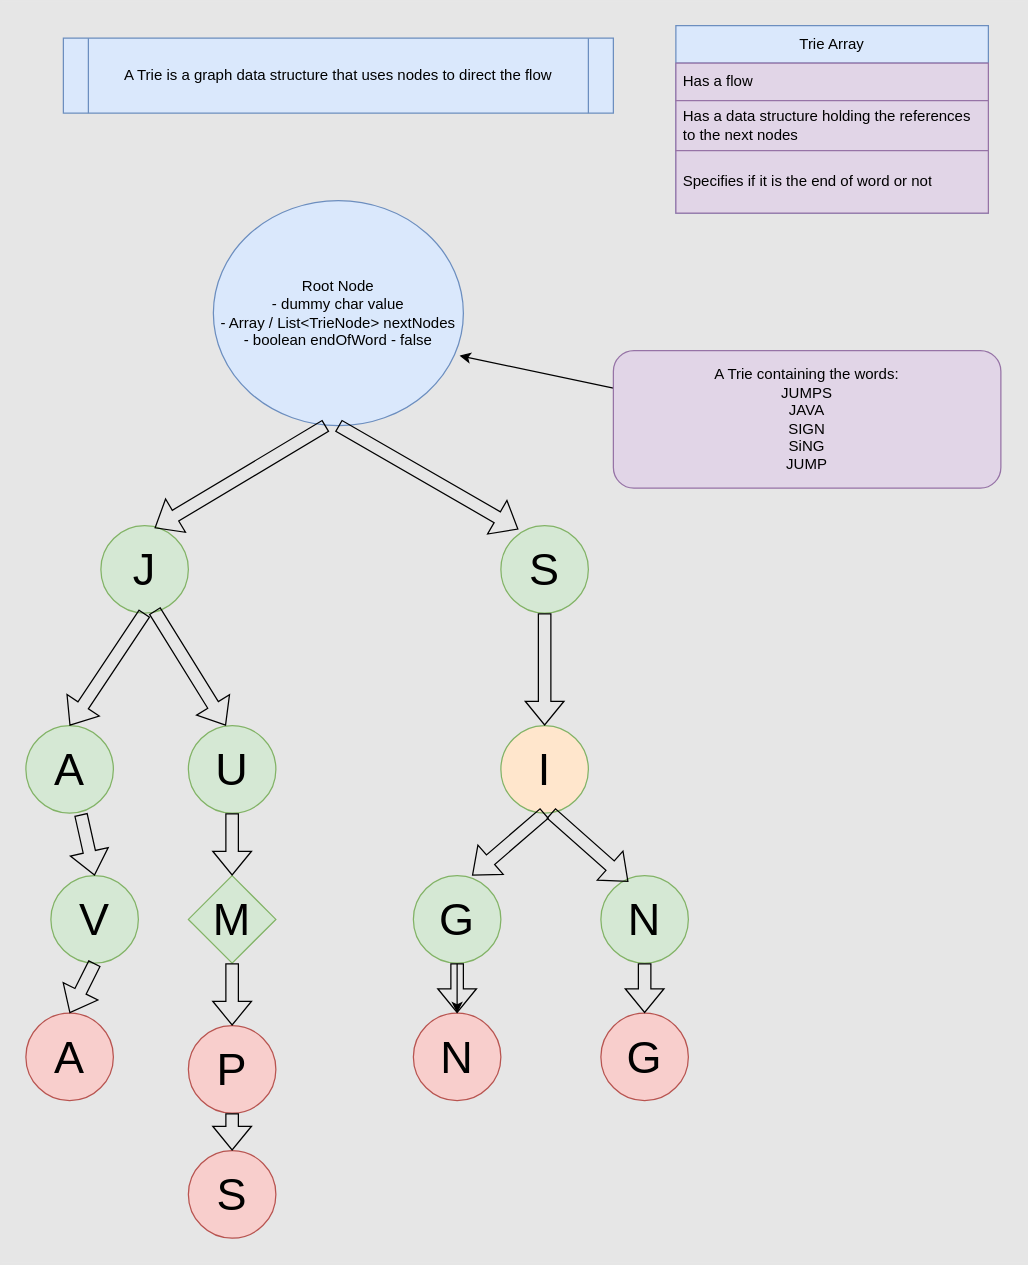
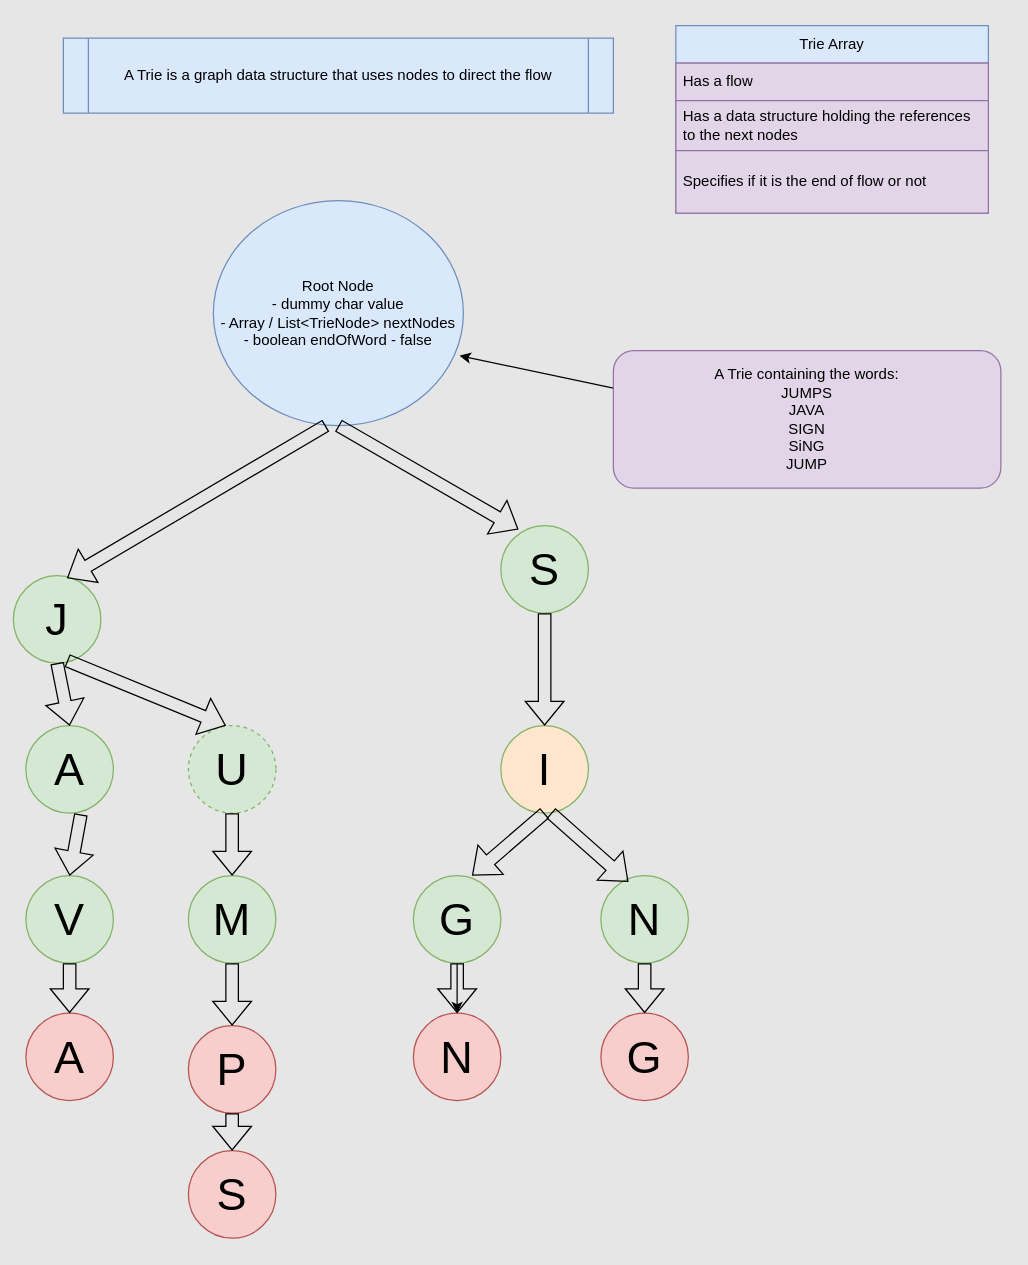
node "Specifies if it is the end of word or not": label "Specifies if it is the end of word or not" -> "Specifies if it is the end of flow or not"
node "J": moved (144, 569) -> (57, 619)
node "U": style solid -> dashed
node "V": moved (94, 919) -> (69, 919)
node "M": shape diamond -> ellipse
